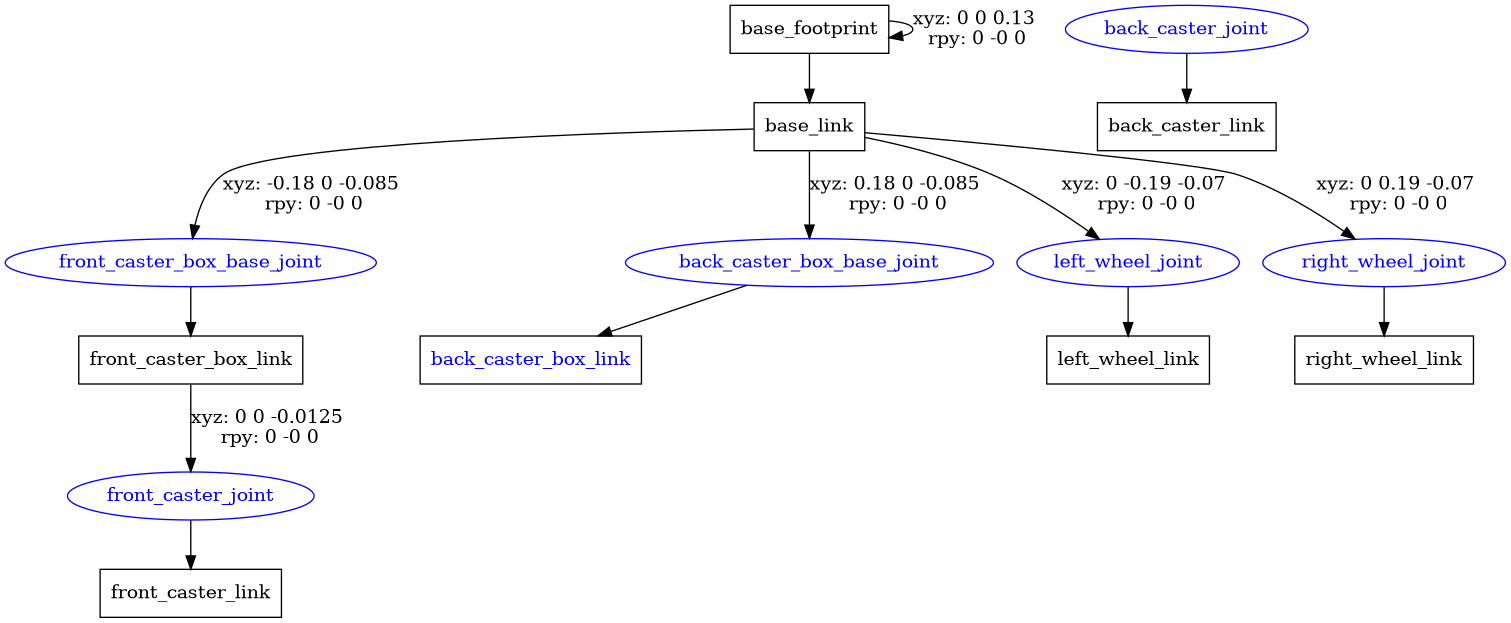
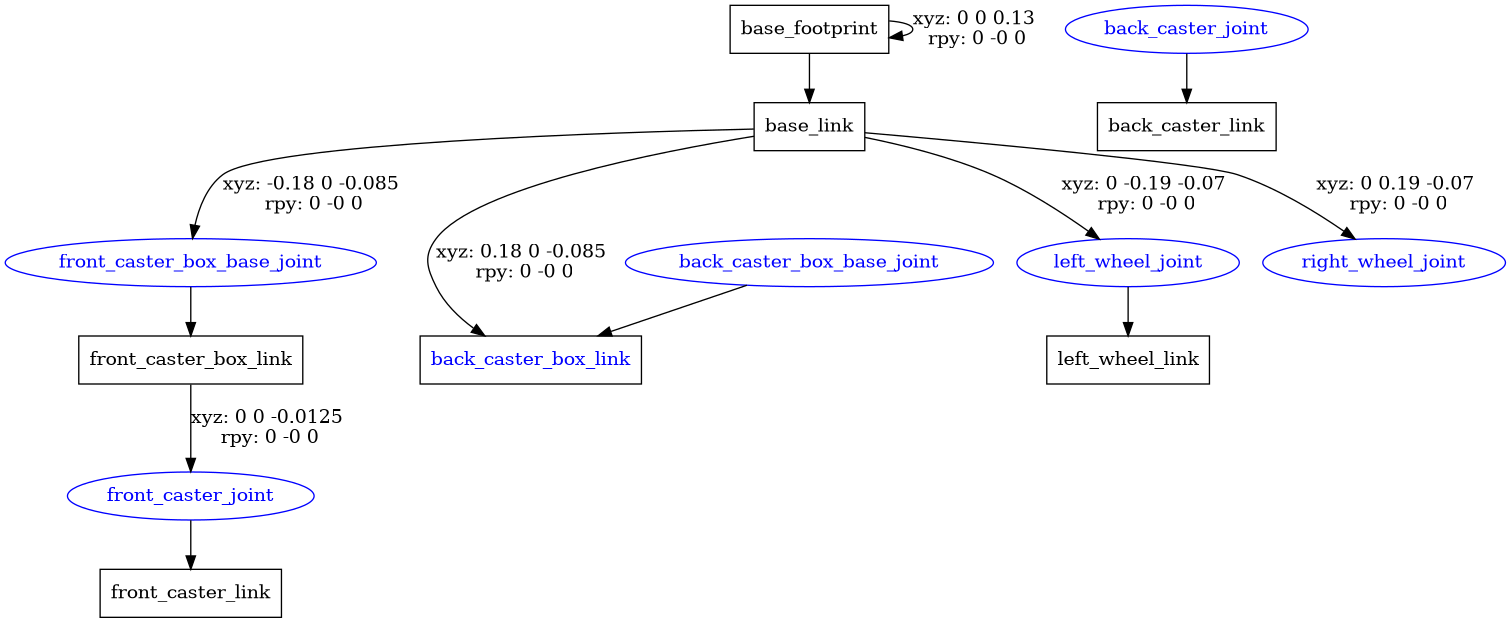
edge "base_link" -> "back_caster_box_base_joint": now "base_link" -> "back_caster_box_link"
node "right_wheel_link": removed
